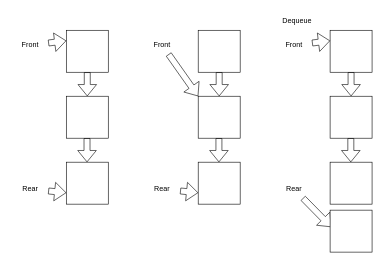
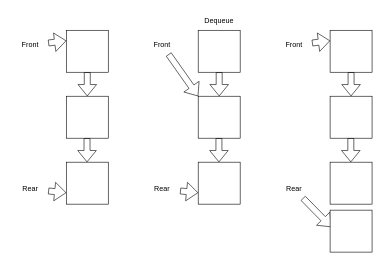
node "Dequeue": moved (297, 21) -> (219, 21)
